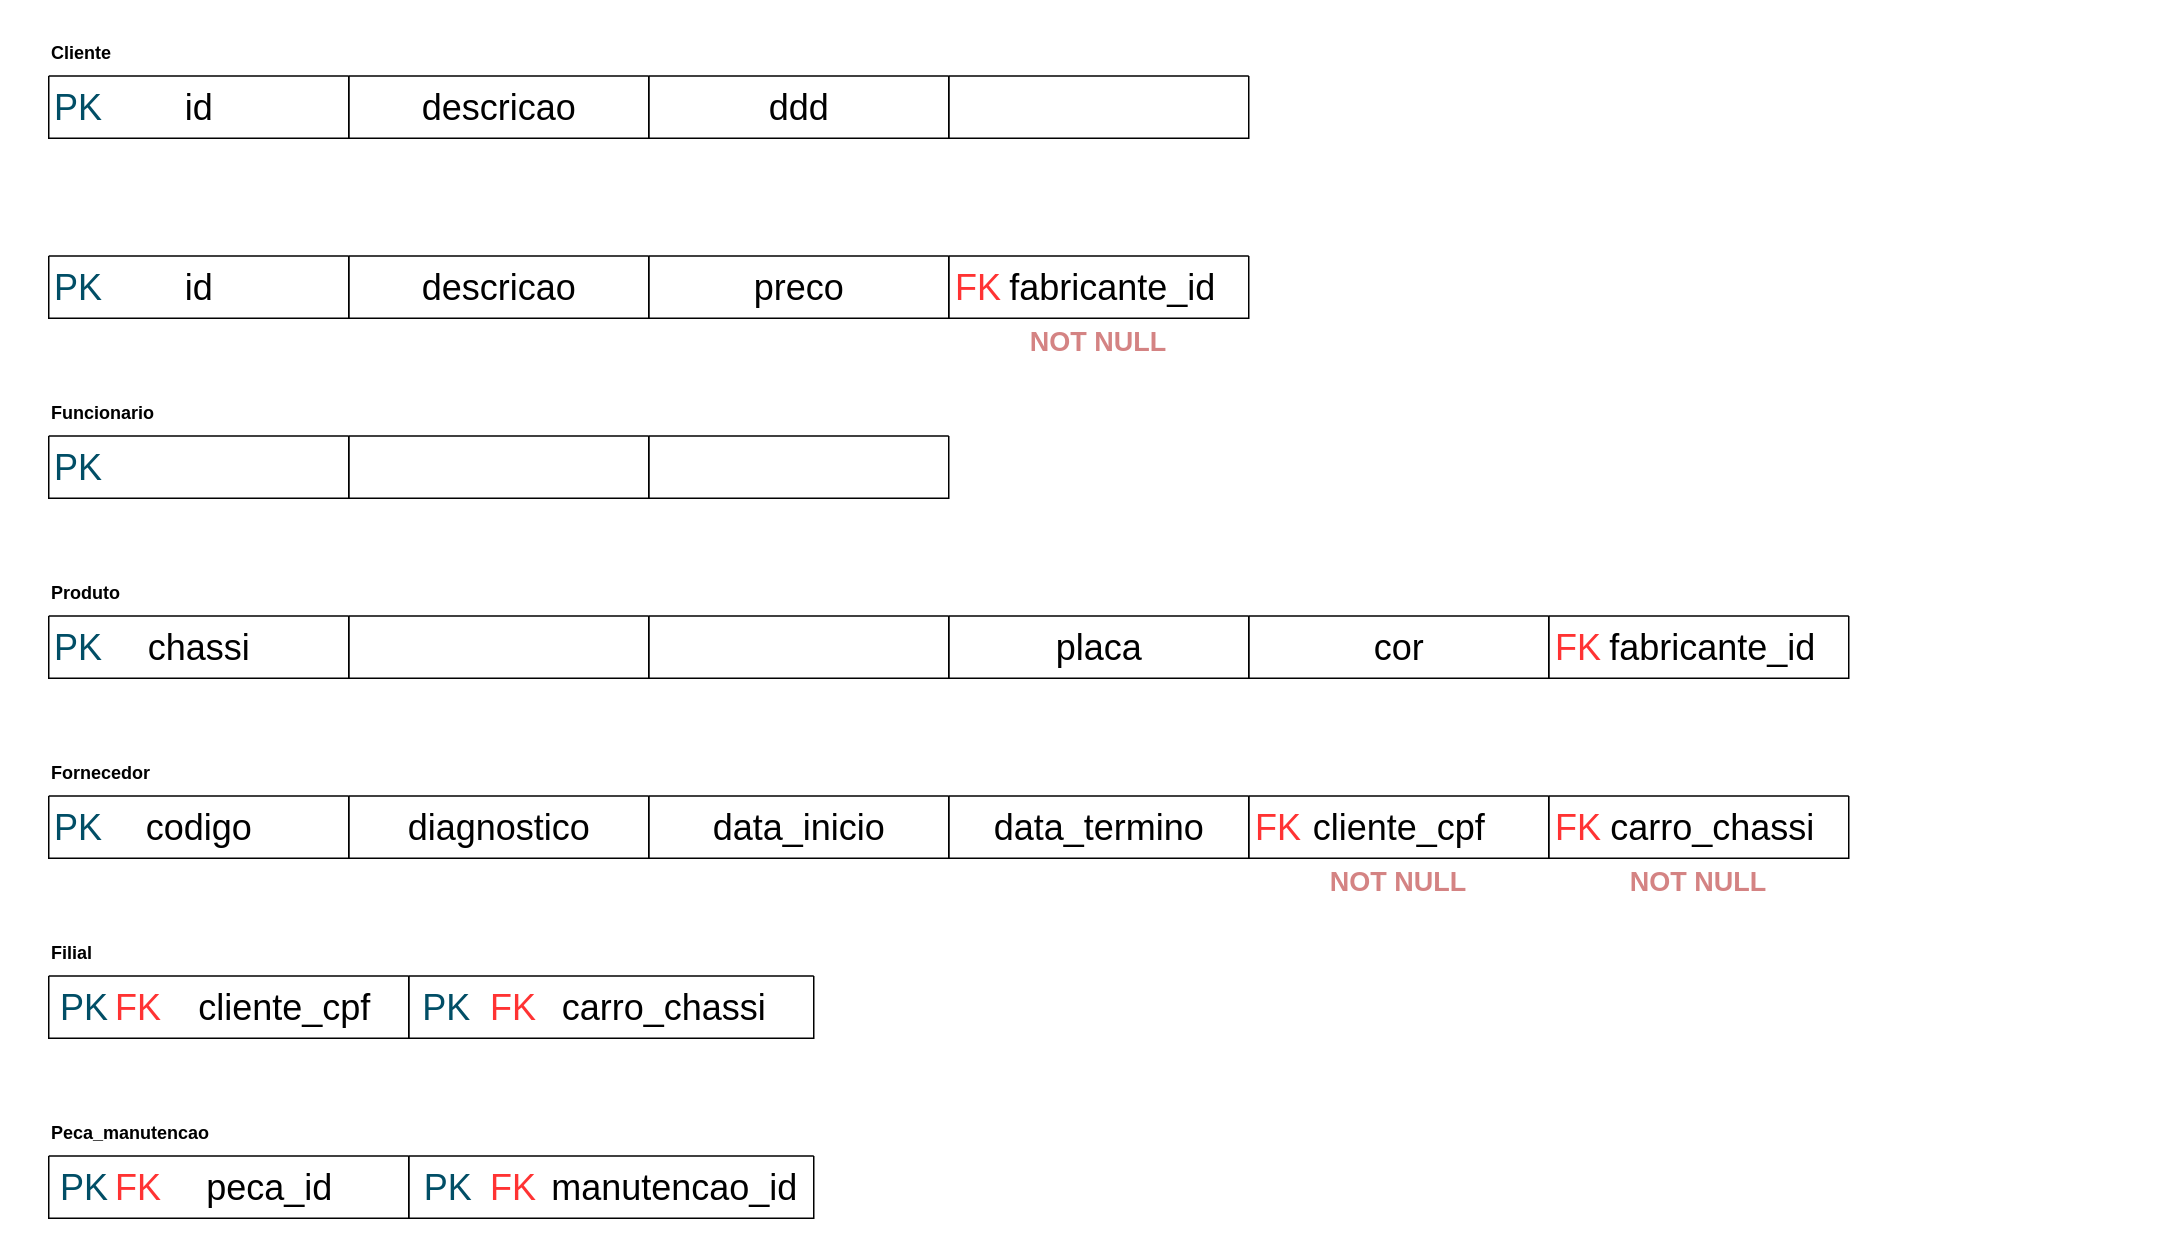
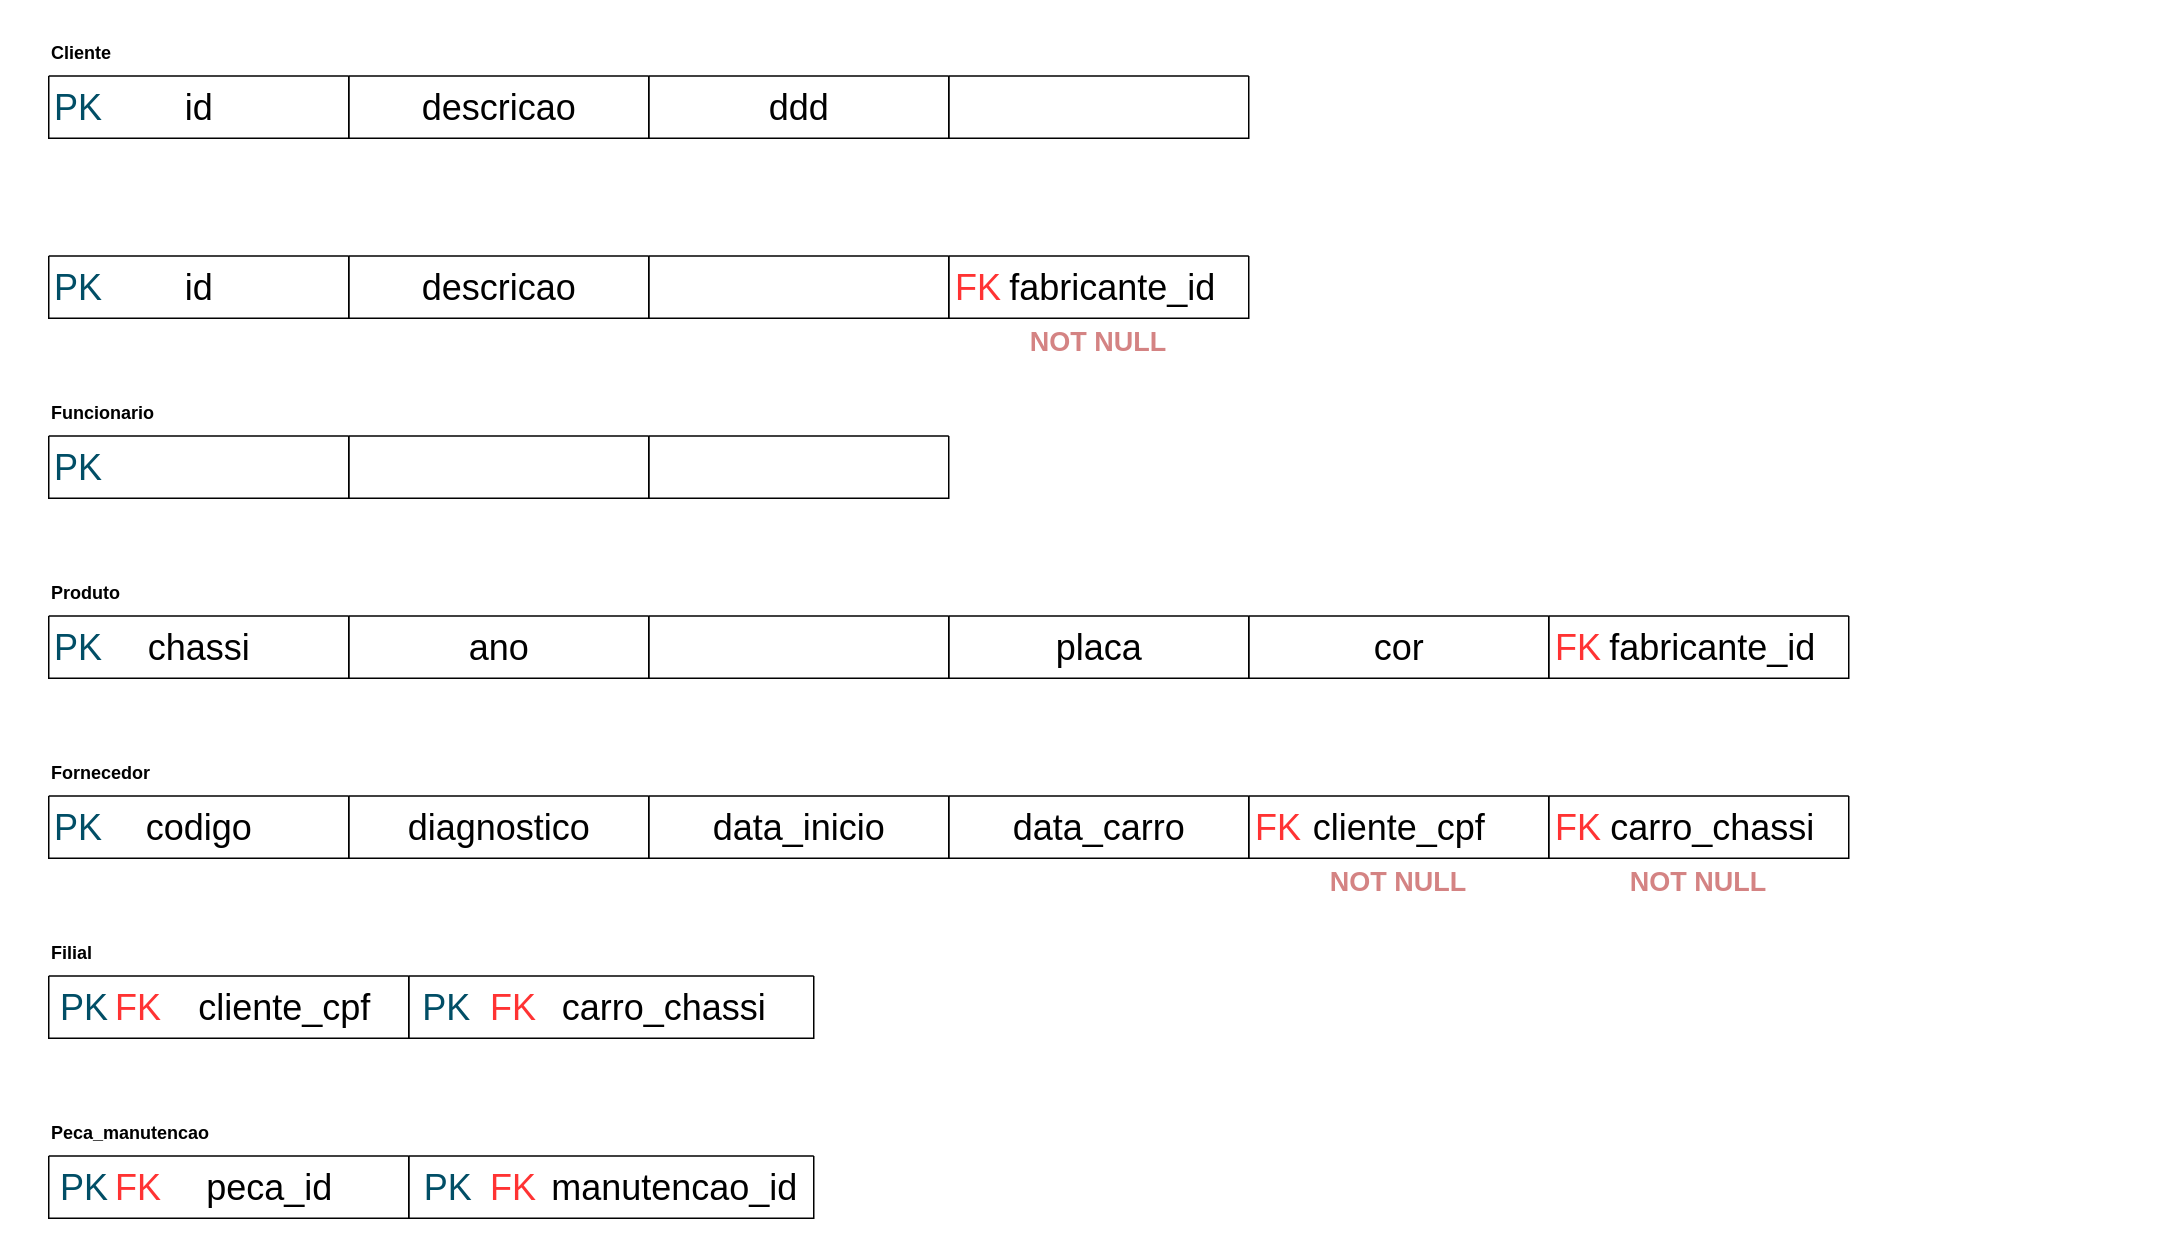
node "preco": removed
node "ano": added
node "data_termino": label "data_termino" -> "data_carro"
